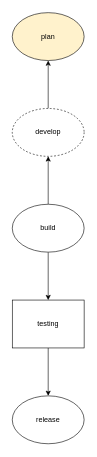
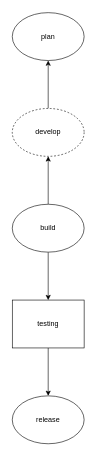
node "plan": fillcolor #fff2cc -> #ffffff
